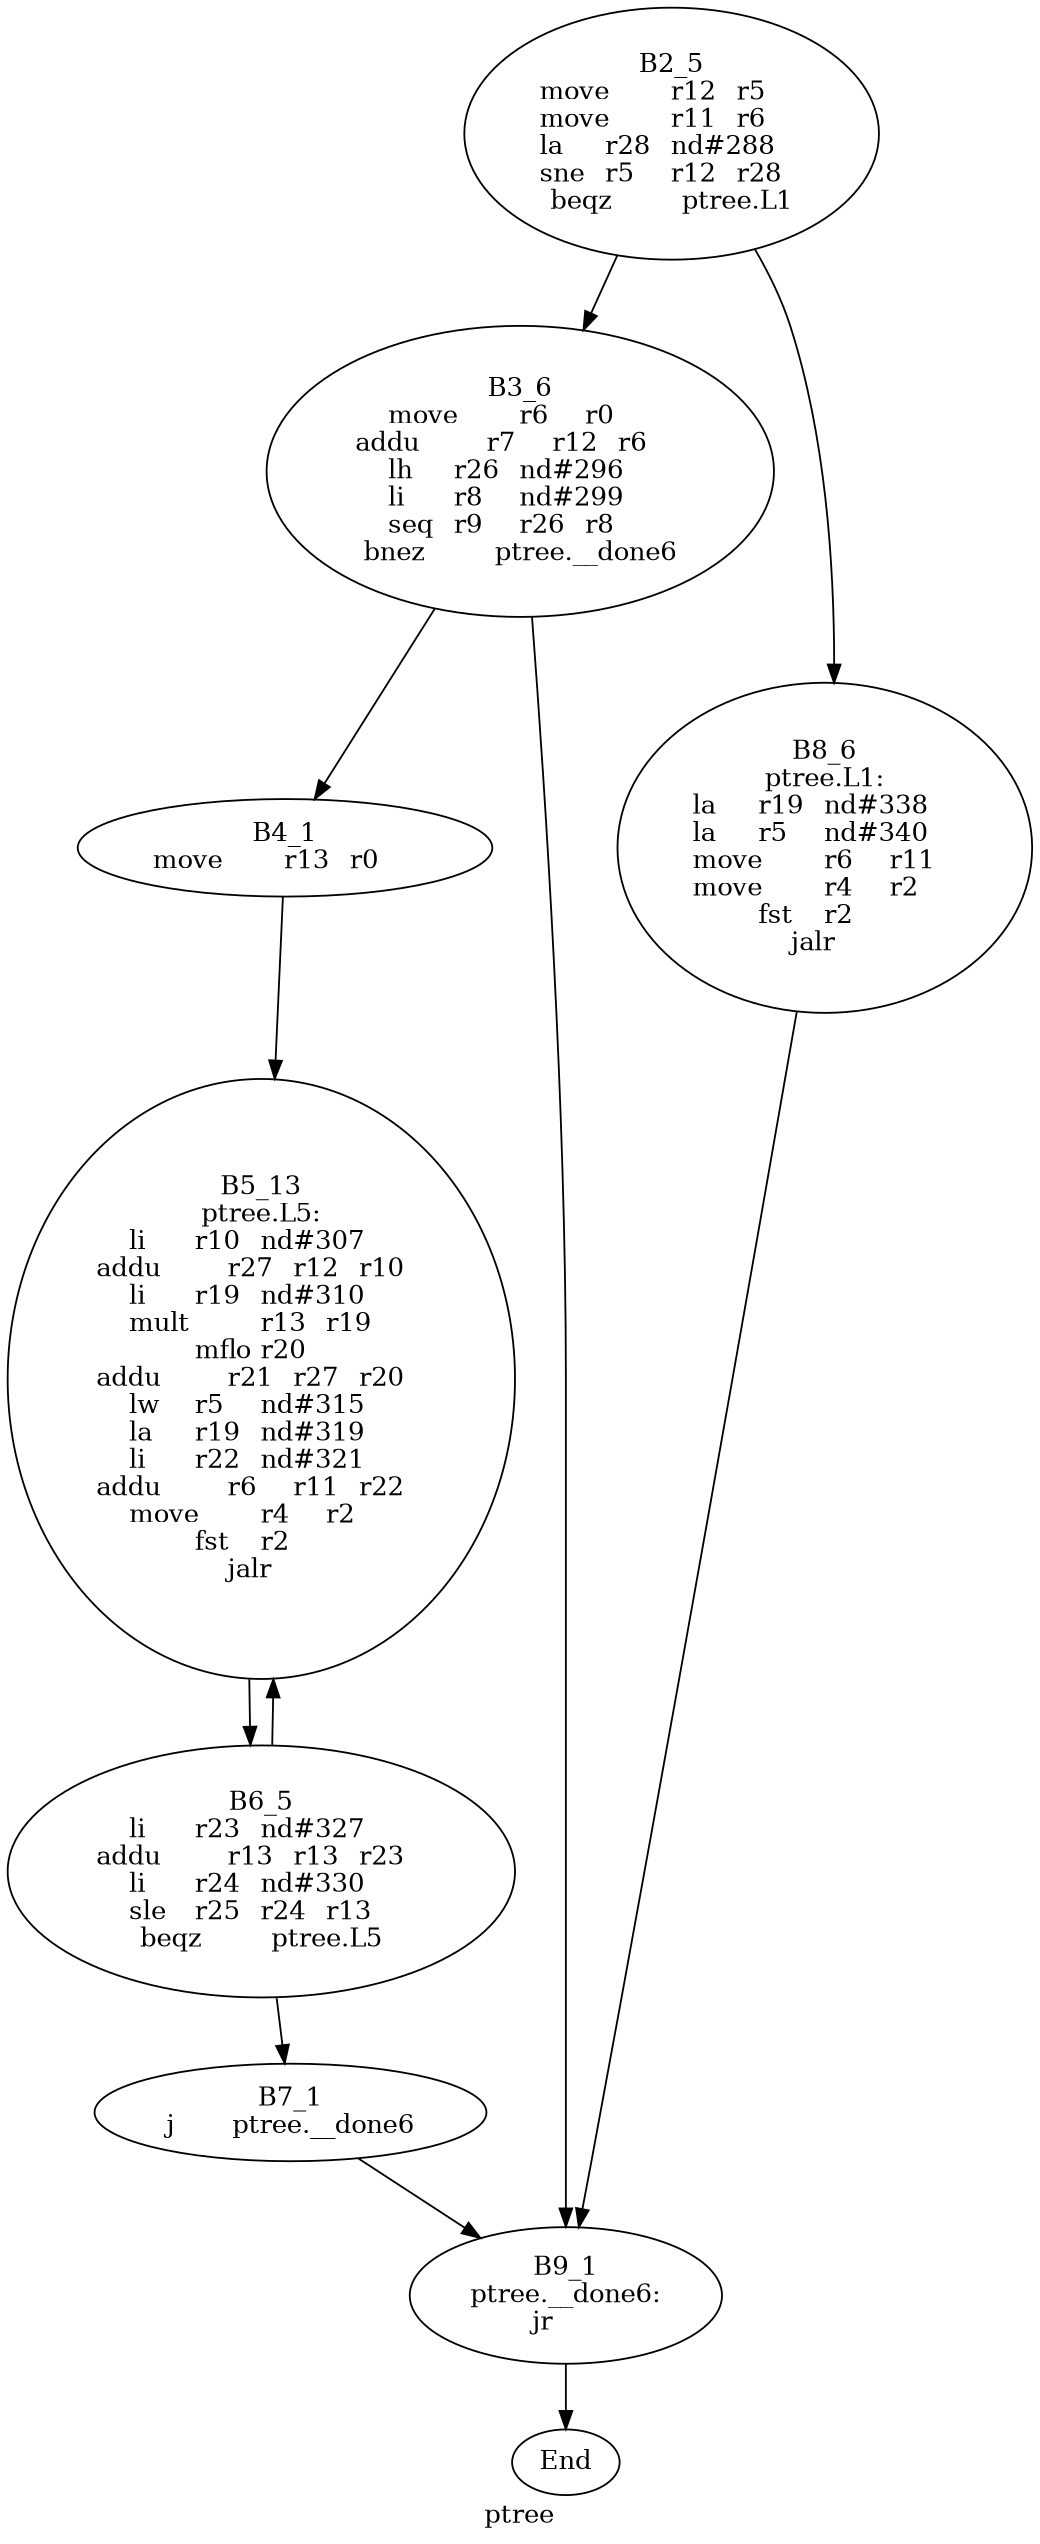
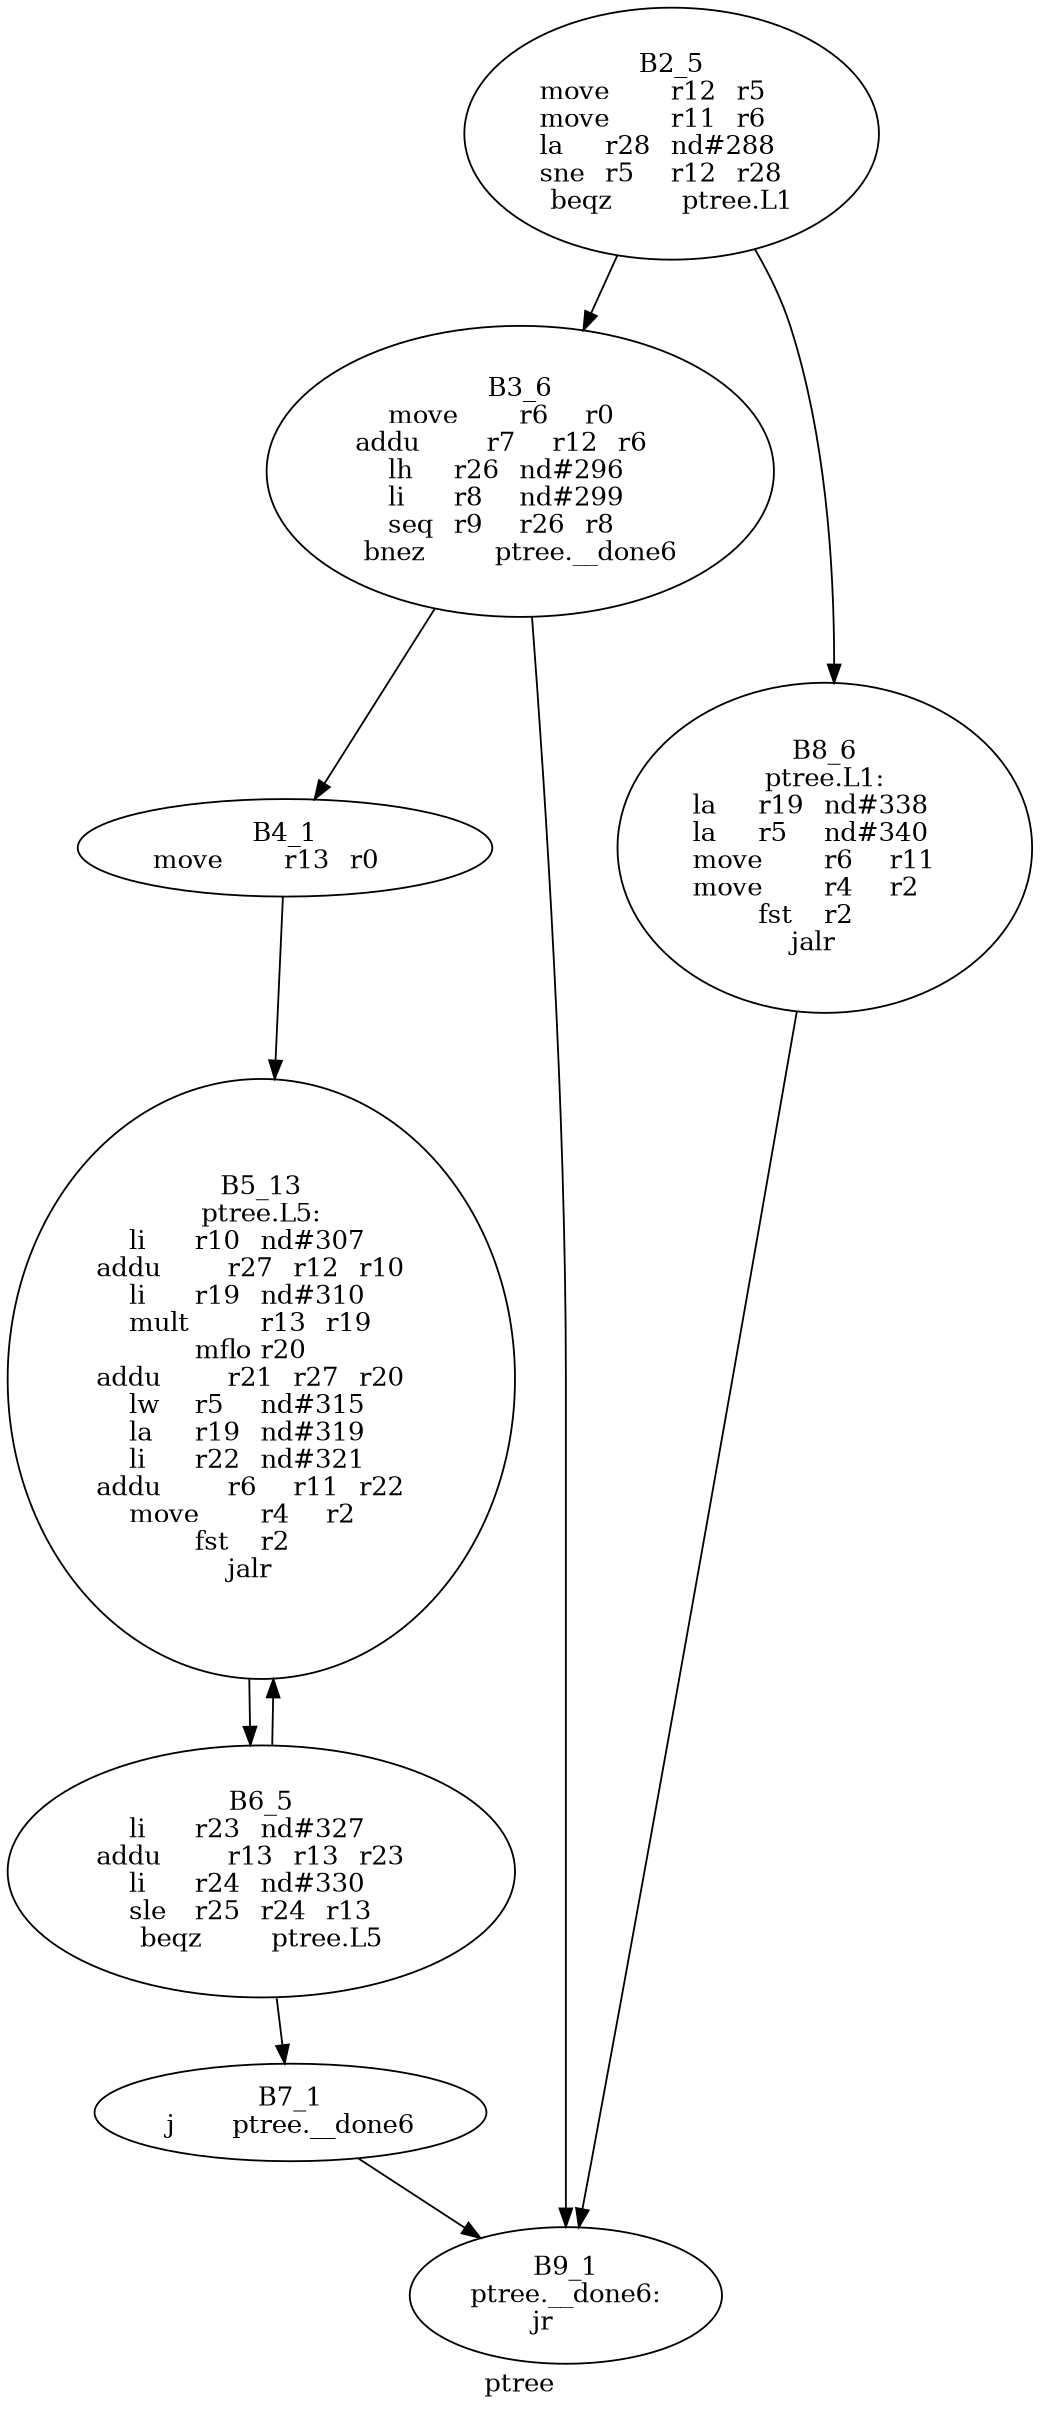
node "End": removed
